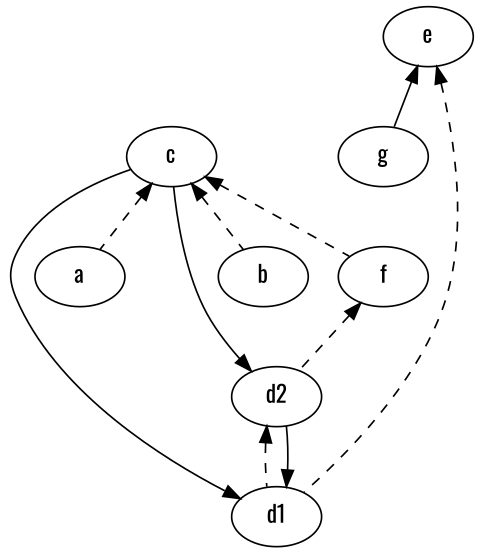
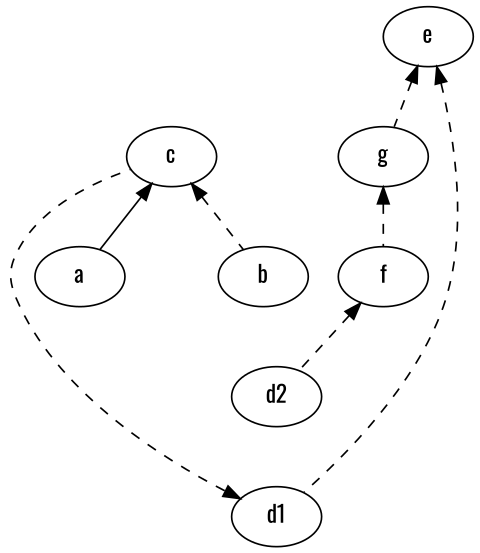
edge "g" -> "e": style solid -> dashed
edge "f" -> "c": now "f" -> "g"
edge "a" -> "c": style dashed -> solid
edge "c" -> "d2": removed
edge "c" -> "d1": style solid -> dashed
edge "d2" -> "d1": removed
edge "d1" -> "d2": removed
